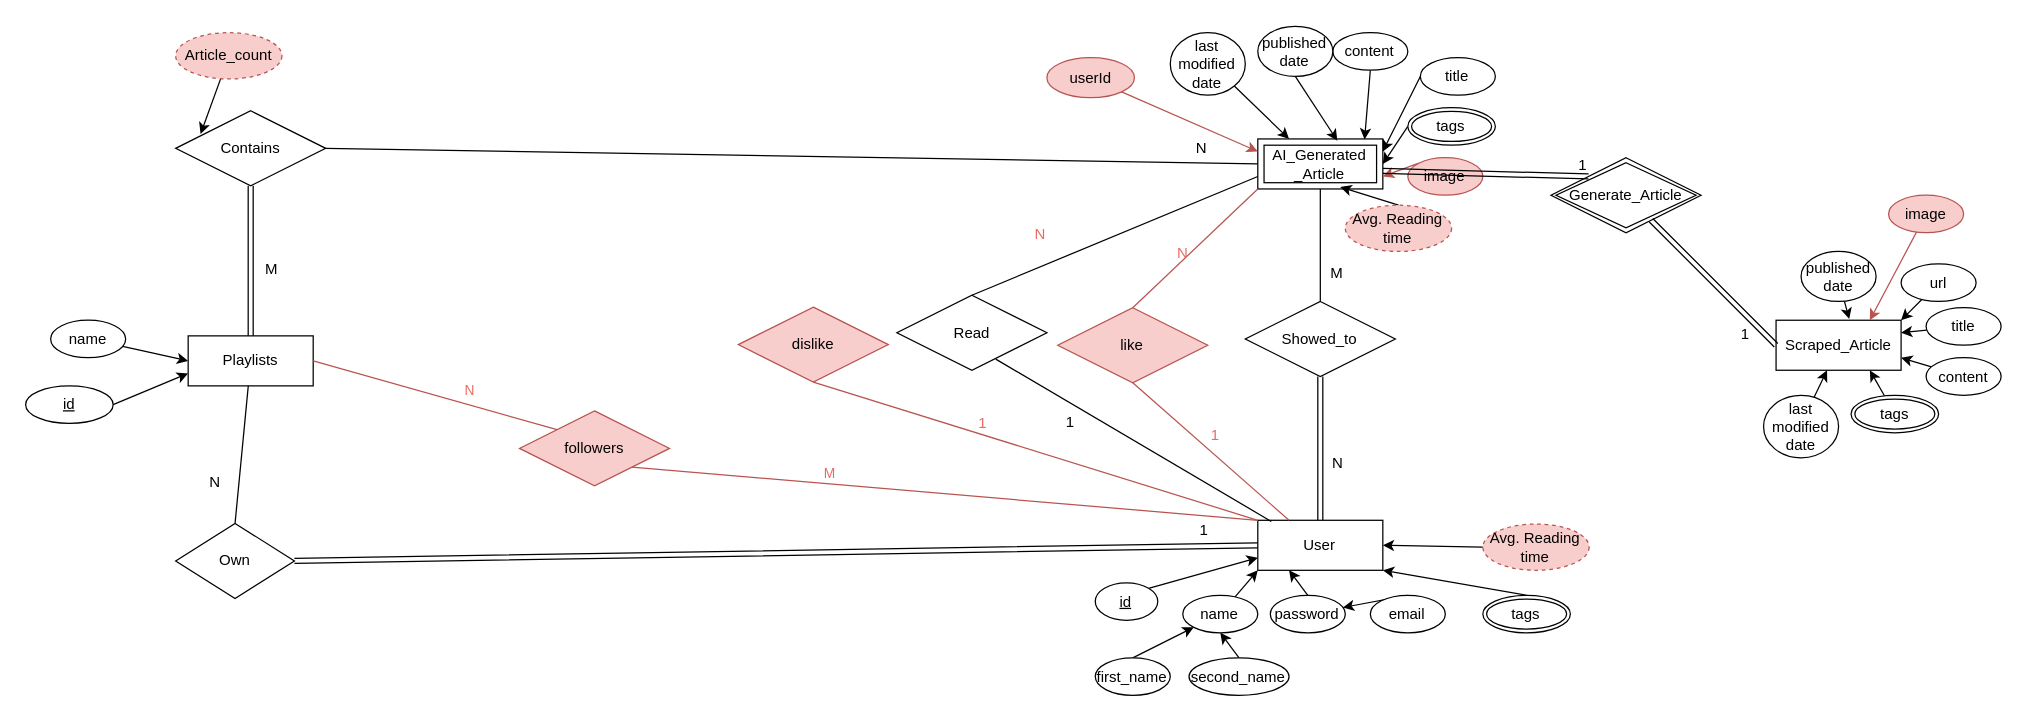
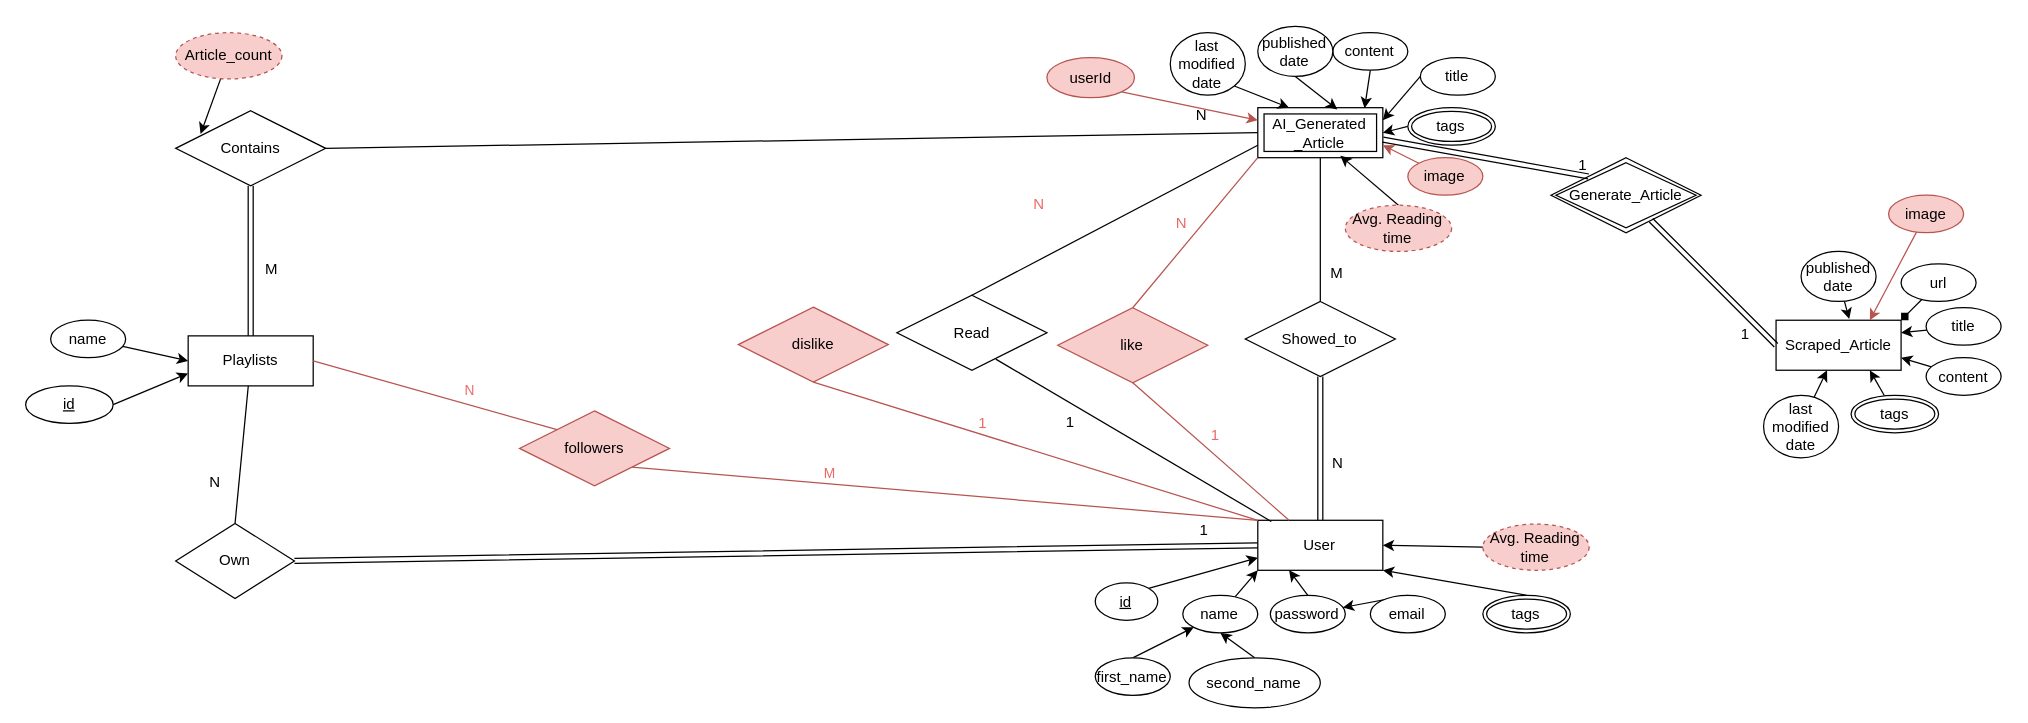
node "AI_Generated _Article": moved (1320, 164) -> (1320, 133)
edge "url" -> "Scraped_Article": arrowhead classic -> diamond
node "second_name": size 100x38 -> 131x50
